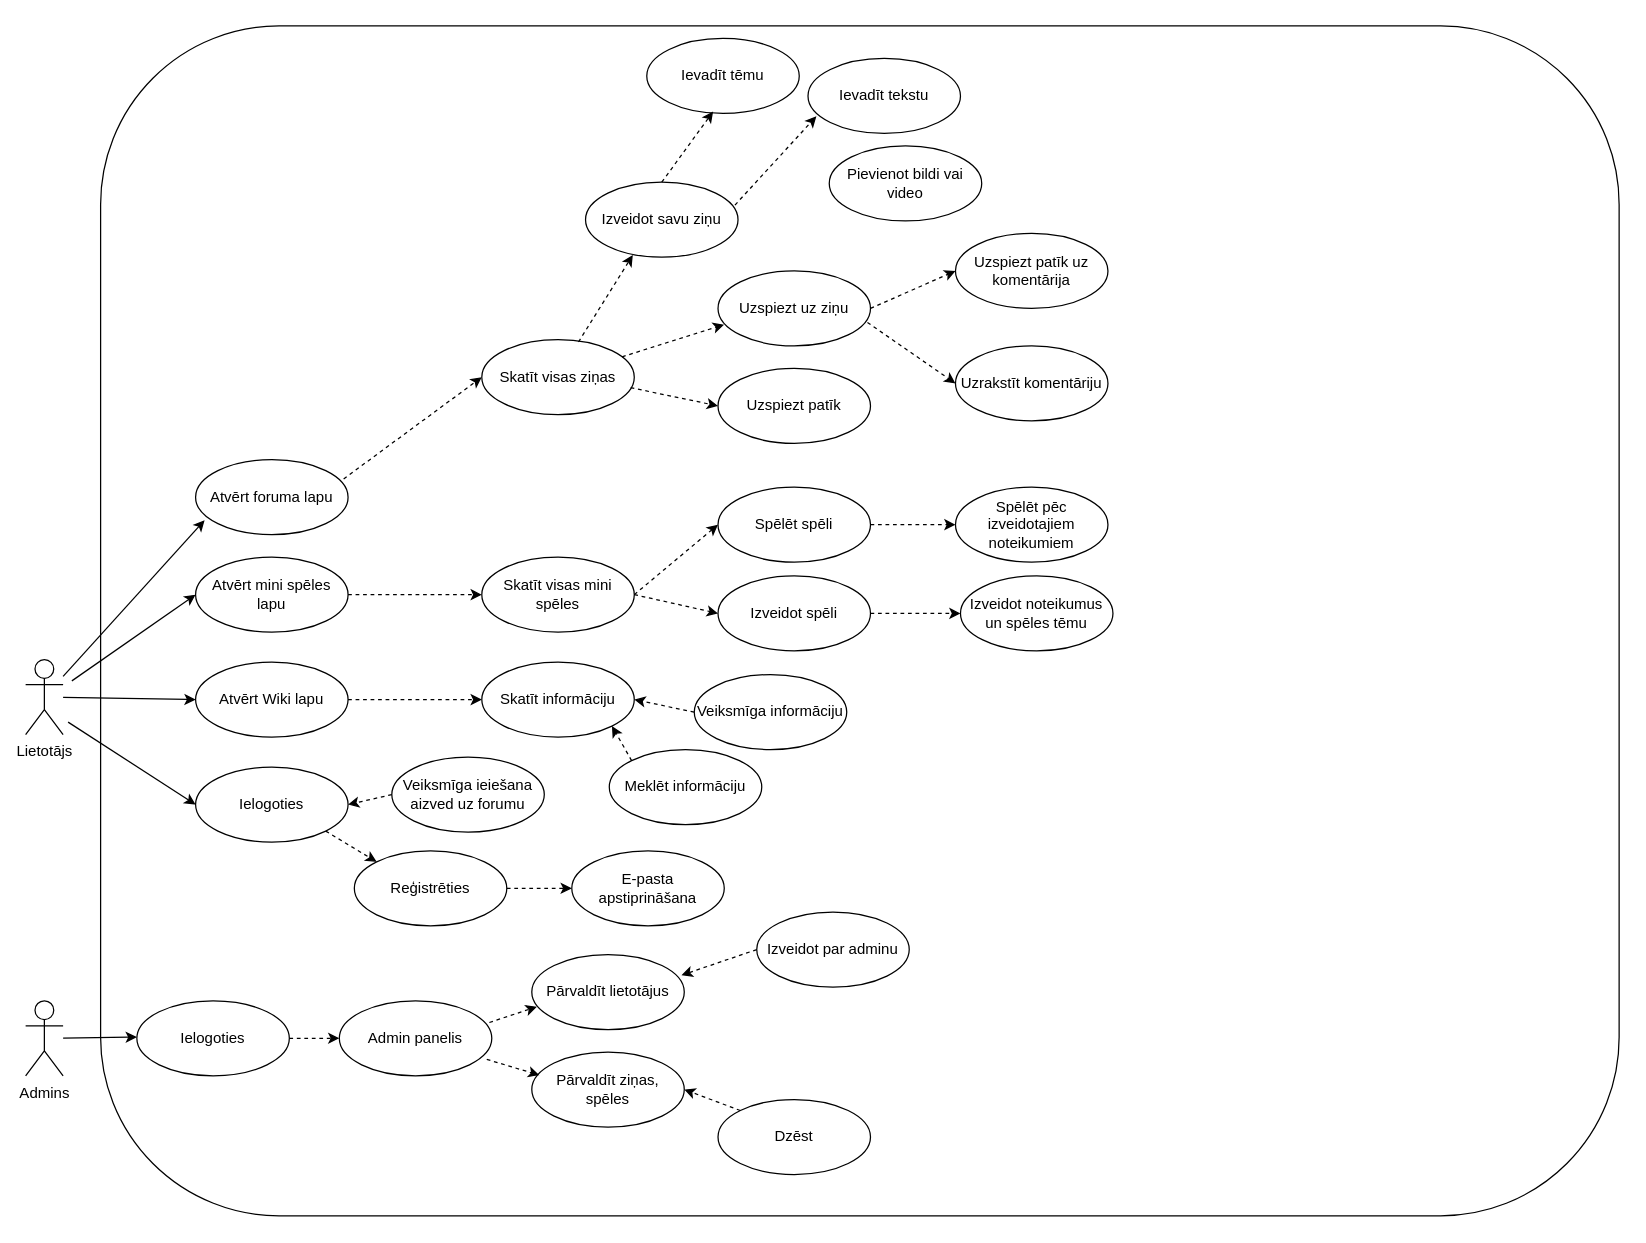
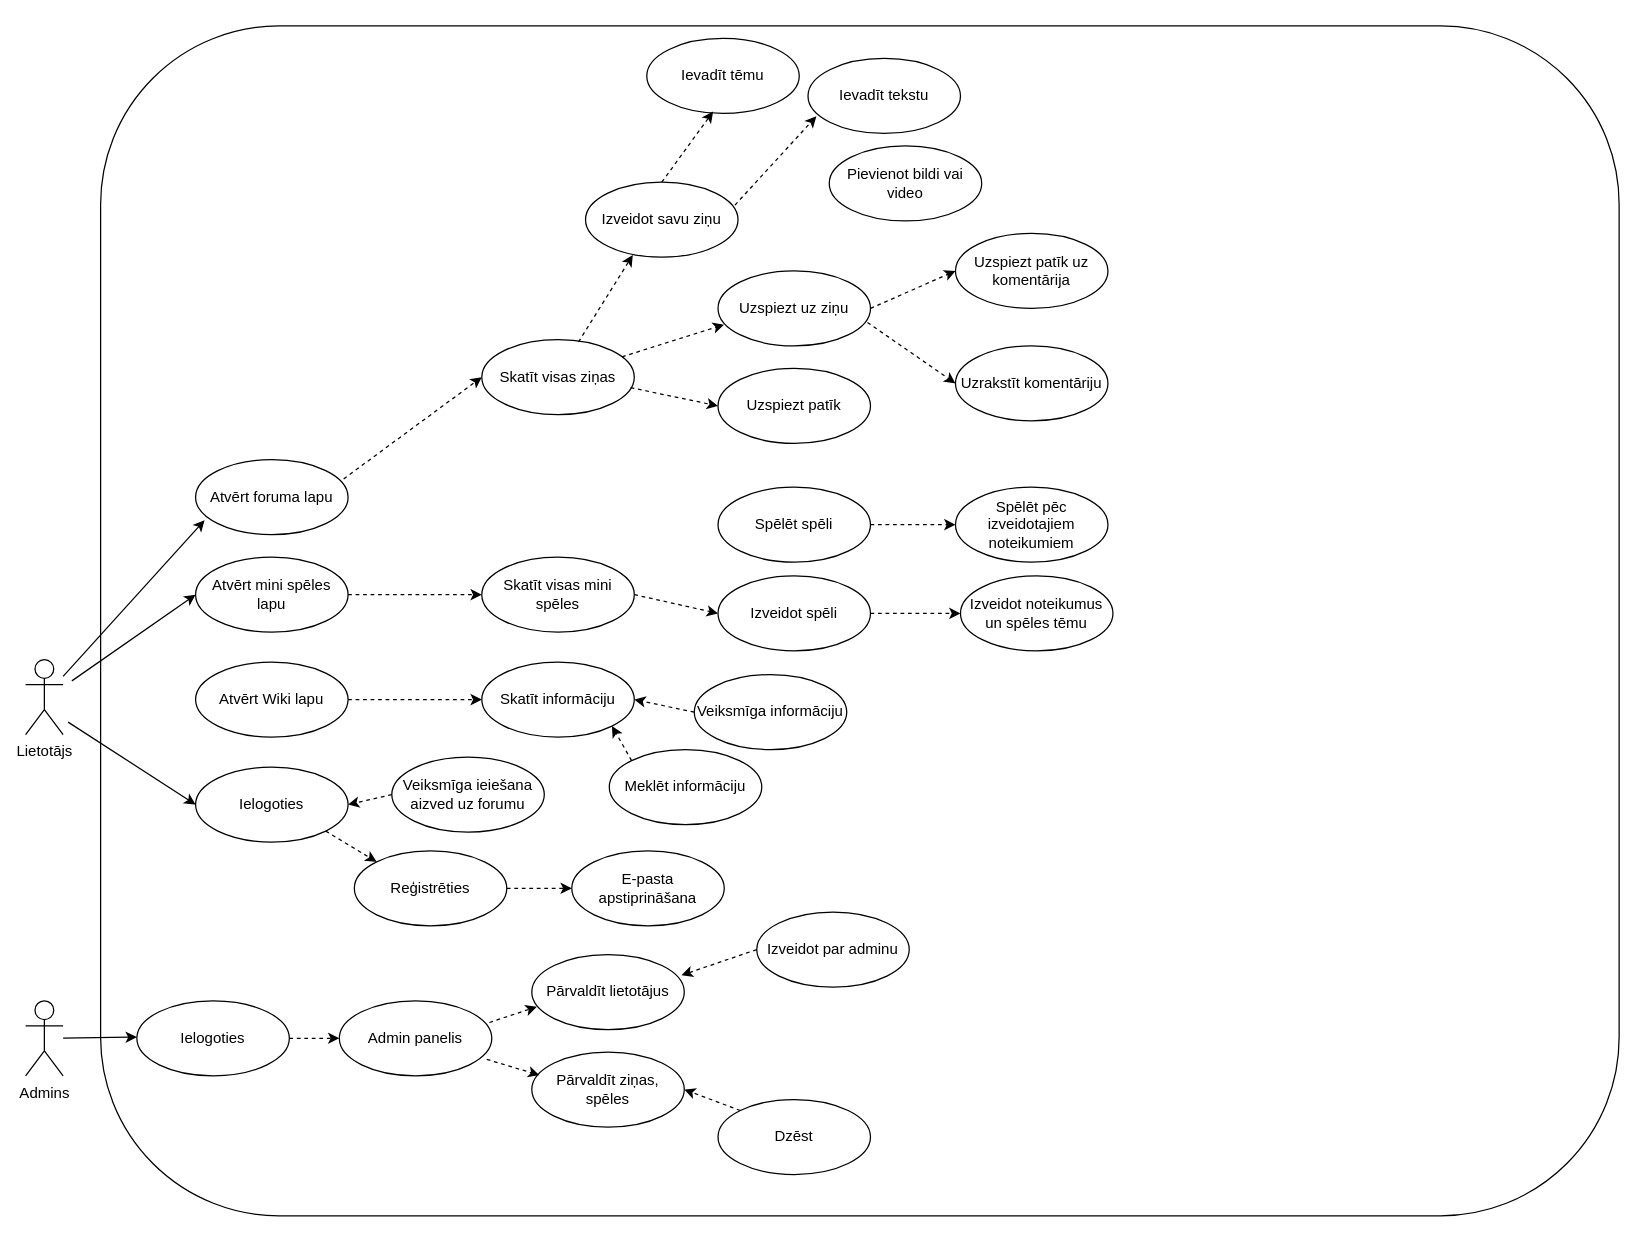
edge "Skatīt visas mini spēles" -> "Spēlēt spēli": removed
edge "Lietotājs" -> "Atvērt Wiki lapu": removed
